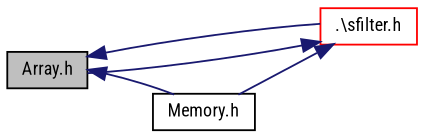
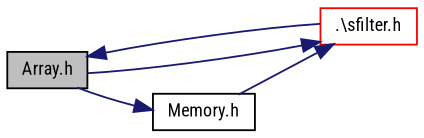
edge "Memory.h" -> "Array.h": reversed
